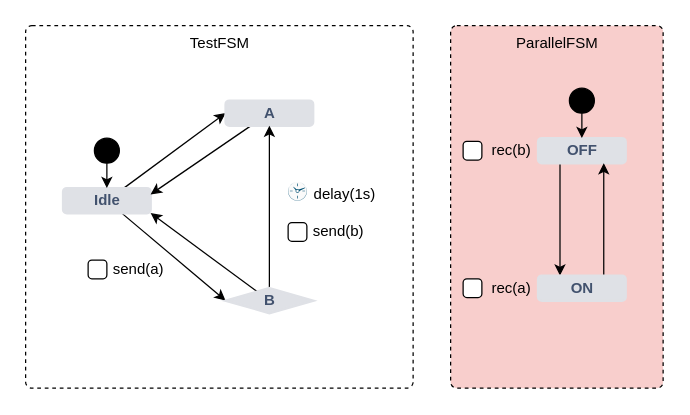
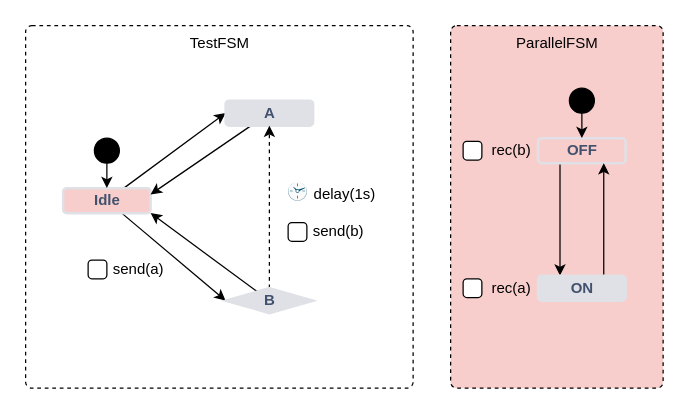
node "OFF": fillcolor #dfe1e6 -> #f8cecc
node "Idle": fillcolor #dfe1e6 -> #f8cecc
edge "B" -> "A": style solid -> dashed
